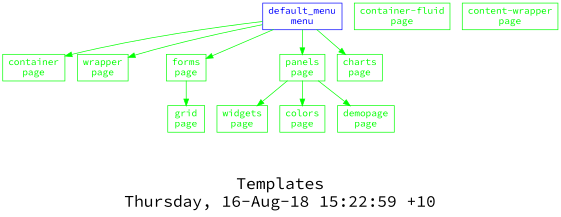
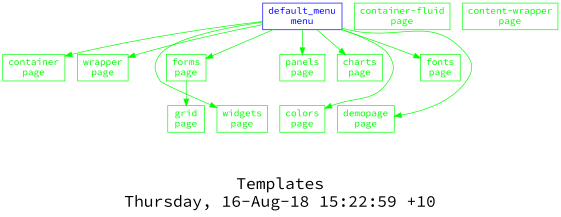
node "fonts page": added
edge "panels page" -> "colors page": now "default_menu menu" -> "colors page"
edge "panels page" -> "widgets page": now "default_menu menu" -> "widgets page"
edge "panels page" -> "demopage page": now "default_menu menu" -> "demopage page"
